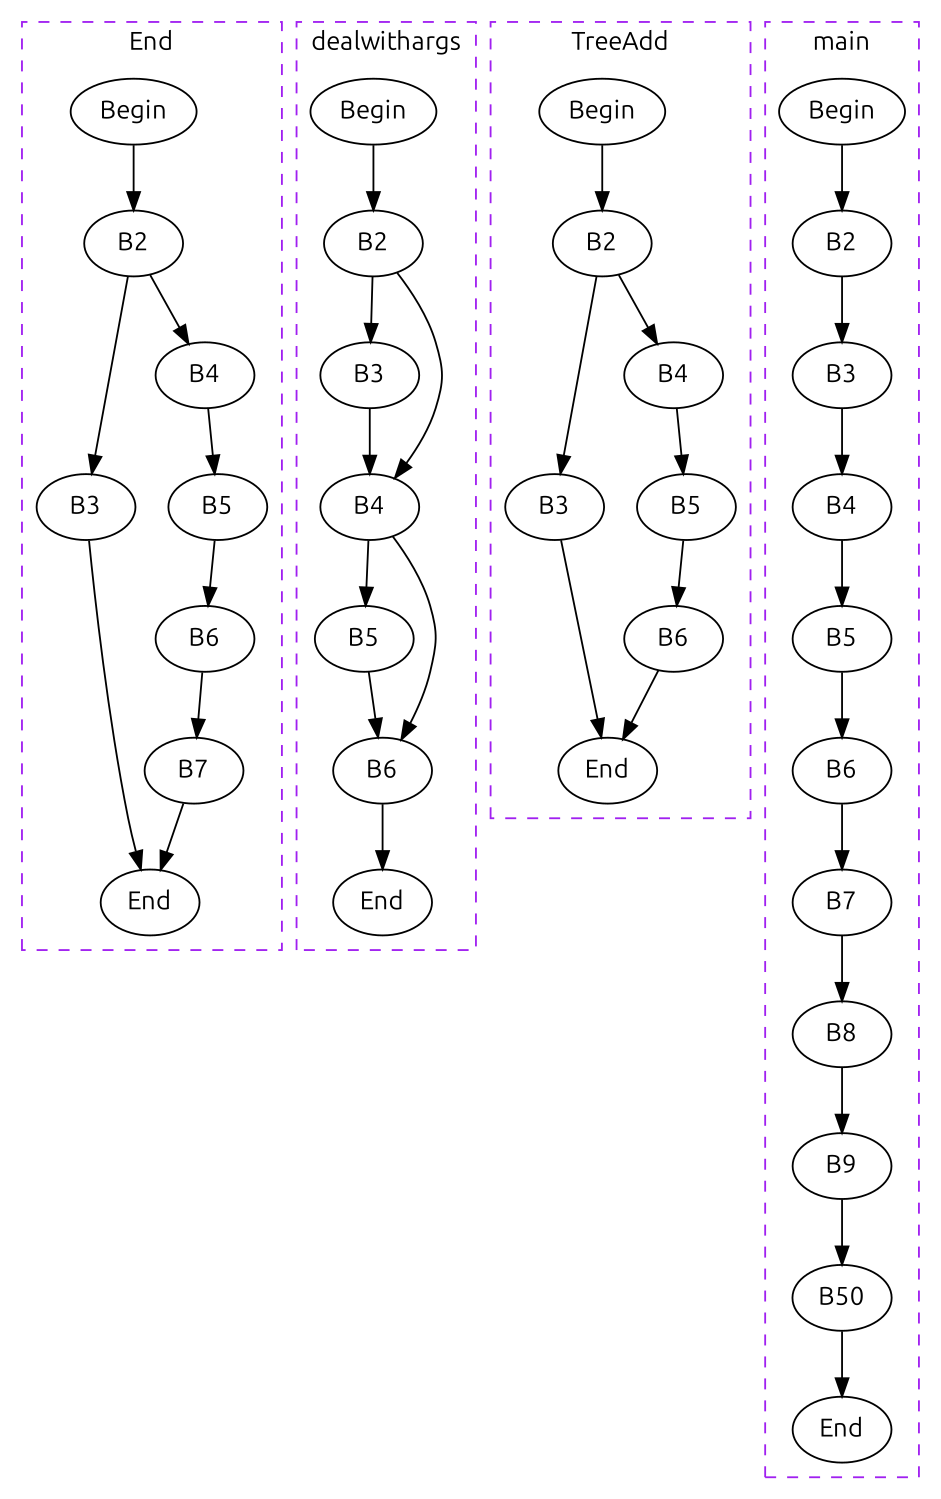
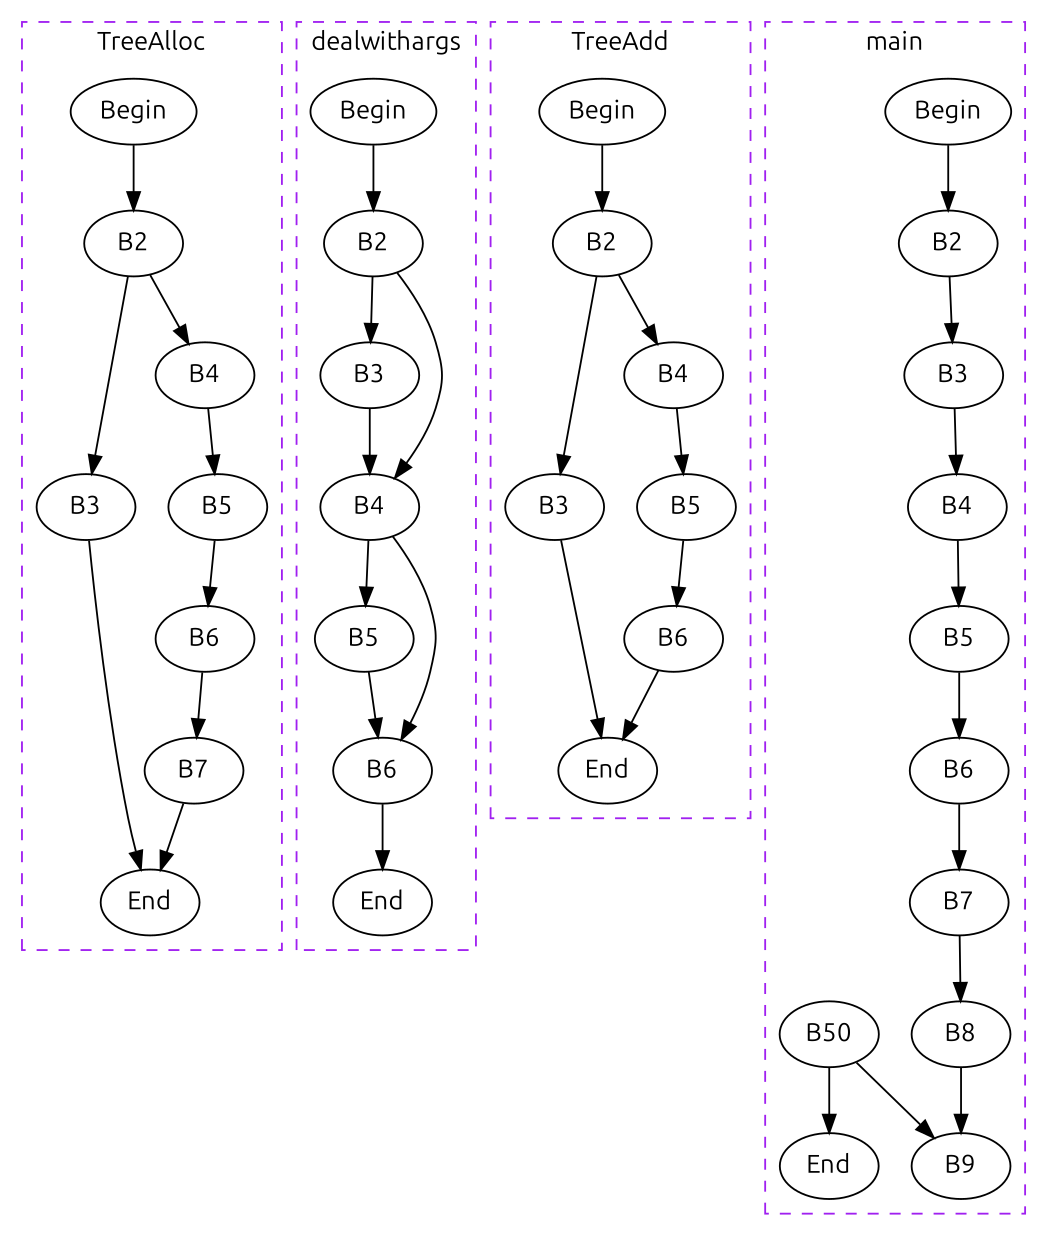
cluster "End": label "End" -> "TreeAlloc"
edge "B9" -> "B50": reversed
